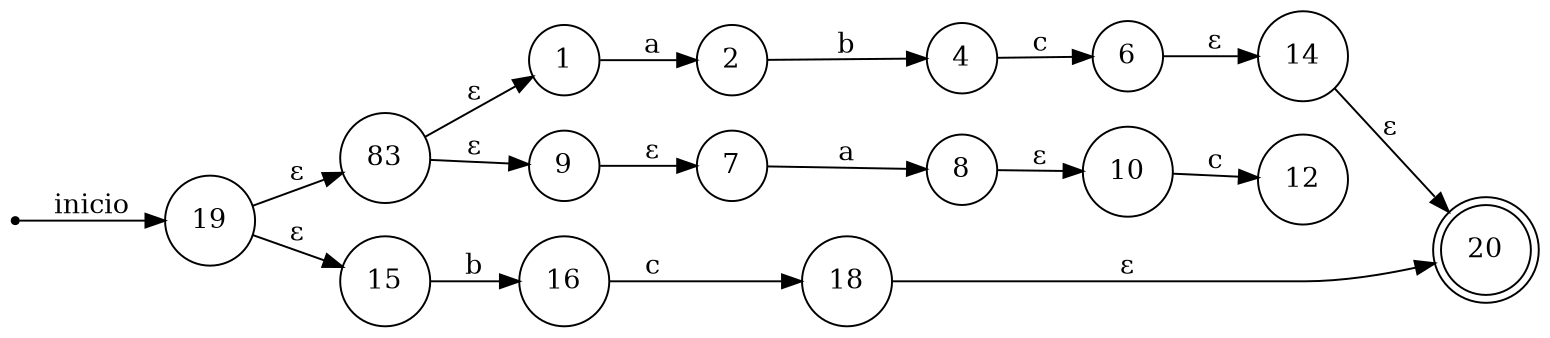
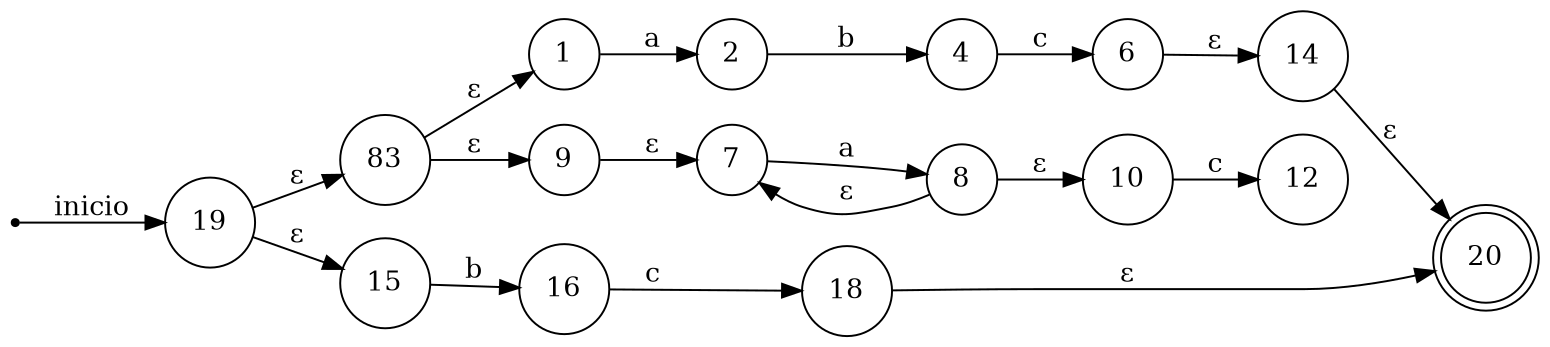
edge "8" -> "7": added, label "ε"
